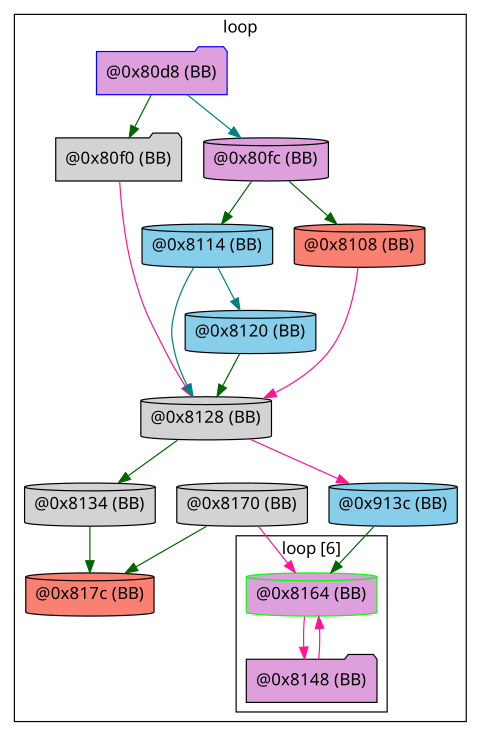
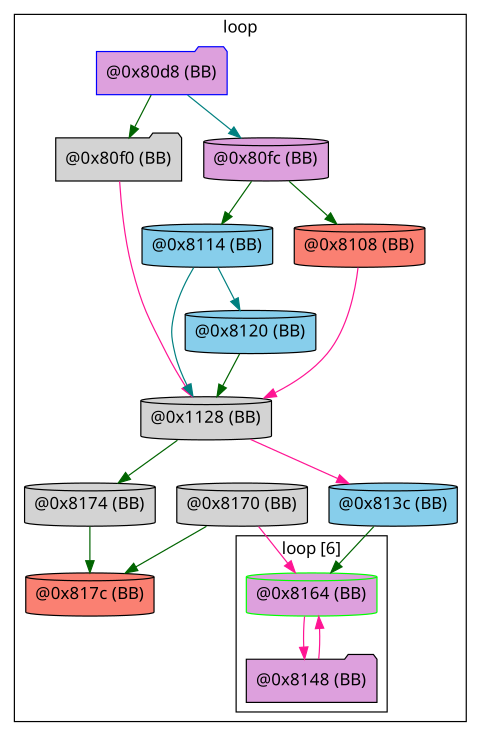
node "@0x8128 (BB)": label "@0x8128 (BB)" -> "@0x1128 (BB)"
node "@0x8134 (BB)": label "@0x8134 (BB)" -> "@0x8174 (BB)"
node "@0x913c (BB)": label "@0x913c (BB)" -> "@0x813c (BB)"
